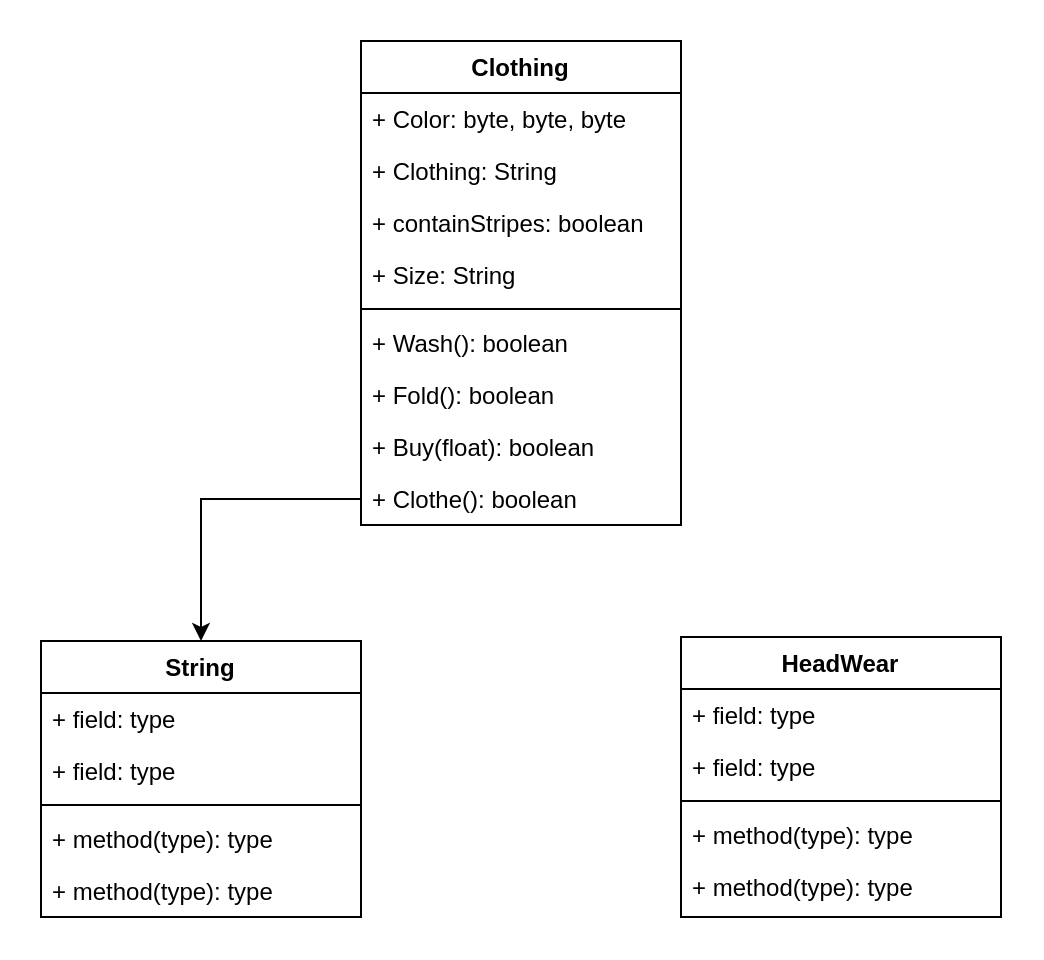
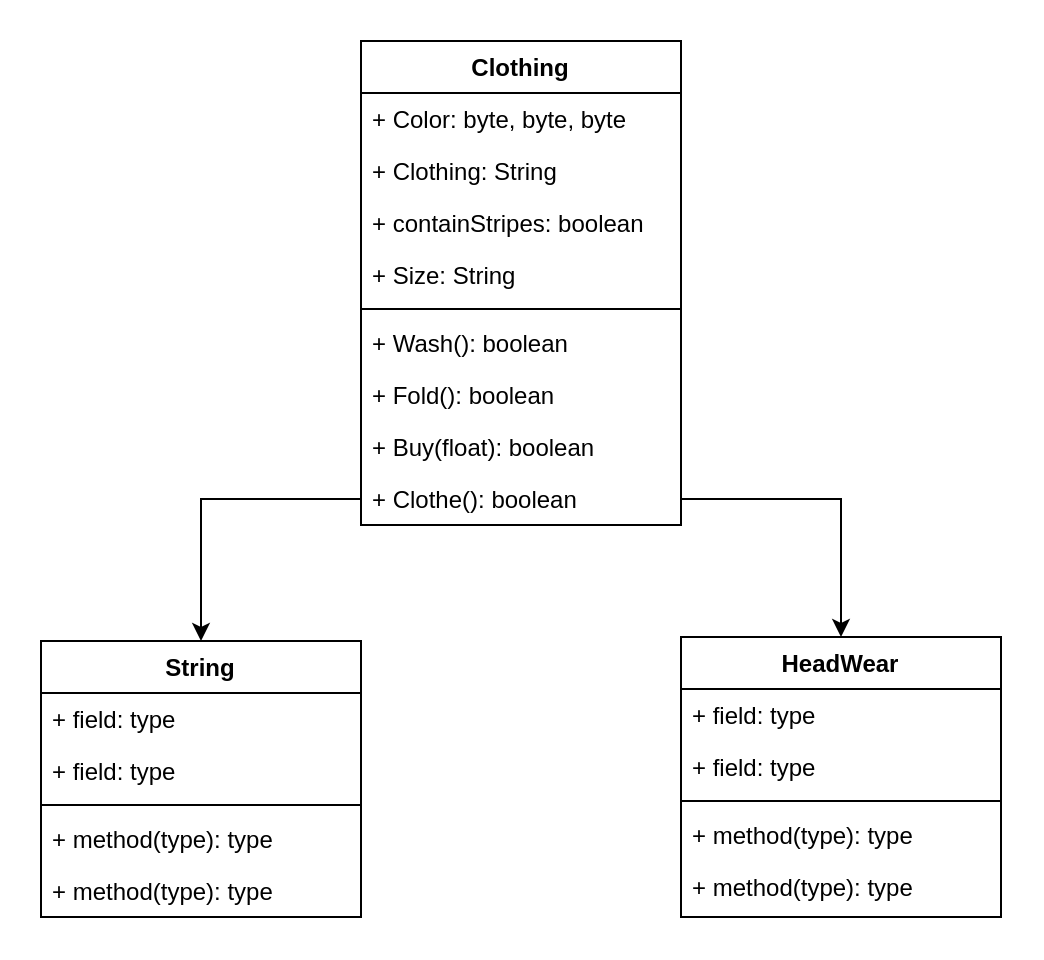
edge "+ Clothe(): boolean" -> "HeadWear": added
